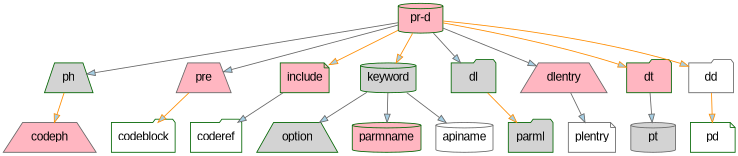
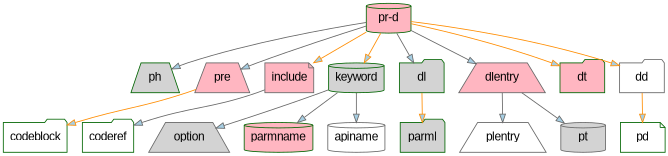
node "include": color darkgreen -> gray40
edge "dt" -> "pt": now "dlentry" -> "pt"
node "codeph": removed
node "option": color darkgreen -> gray40
node "plentry": shape note -> trapezium
